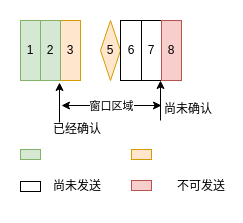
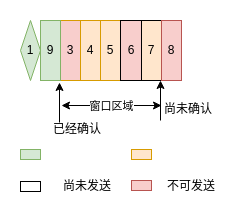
node "1": shape rectangle -> diamond
node "2": label "2" -> "9"
node "3": fillcolor #ffe6cc -> #f8cecc
node "4": added
node "5": shape diamond -> rectangle
node "6": fillcolor #ffffff -> #f8cecc
node "7": fillcolor #ffffff -> #ffe6cc
node "尚未发送": moved (78, 187) -> (88, 187)
node "不可发送": moved (202, 187) -> (192, 187)
